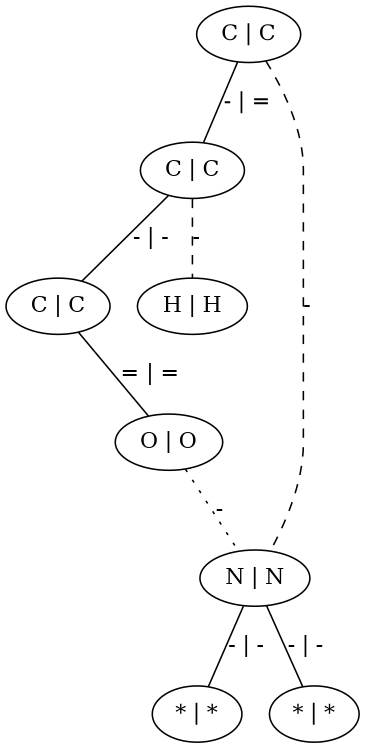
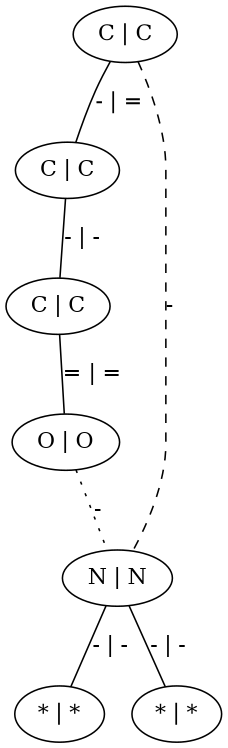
node "H | H": removed
